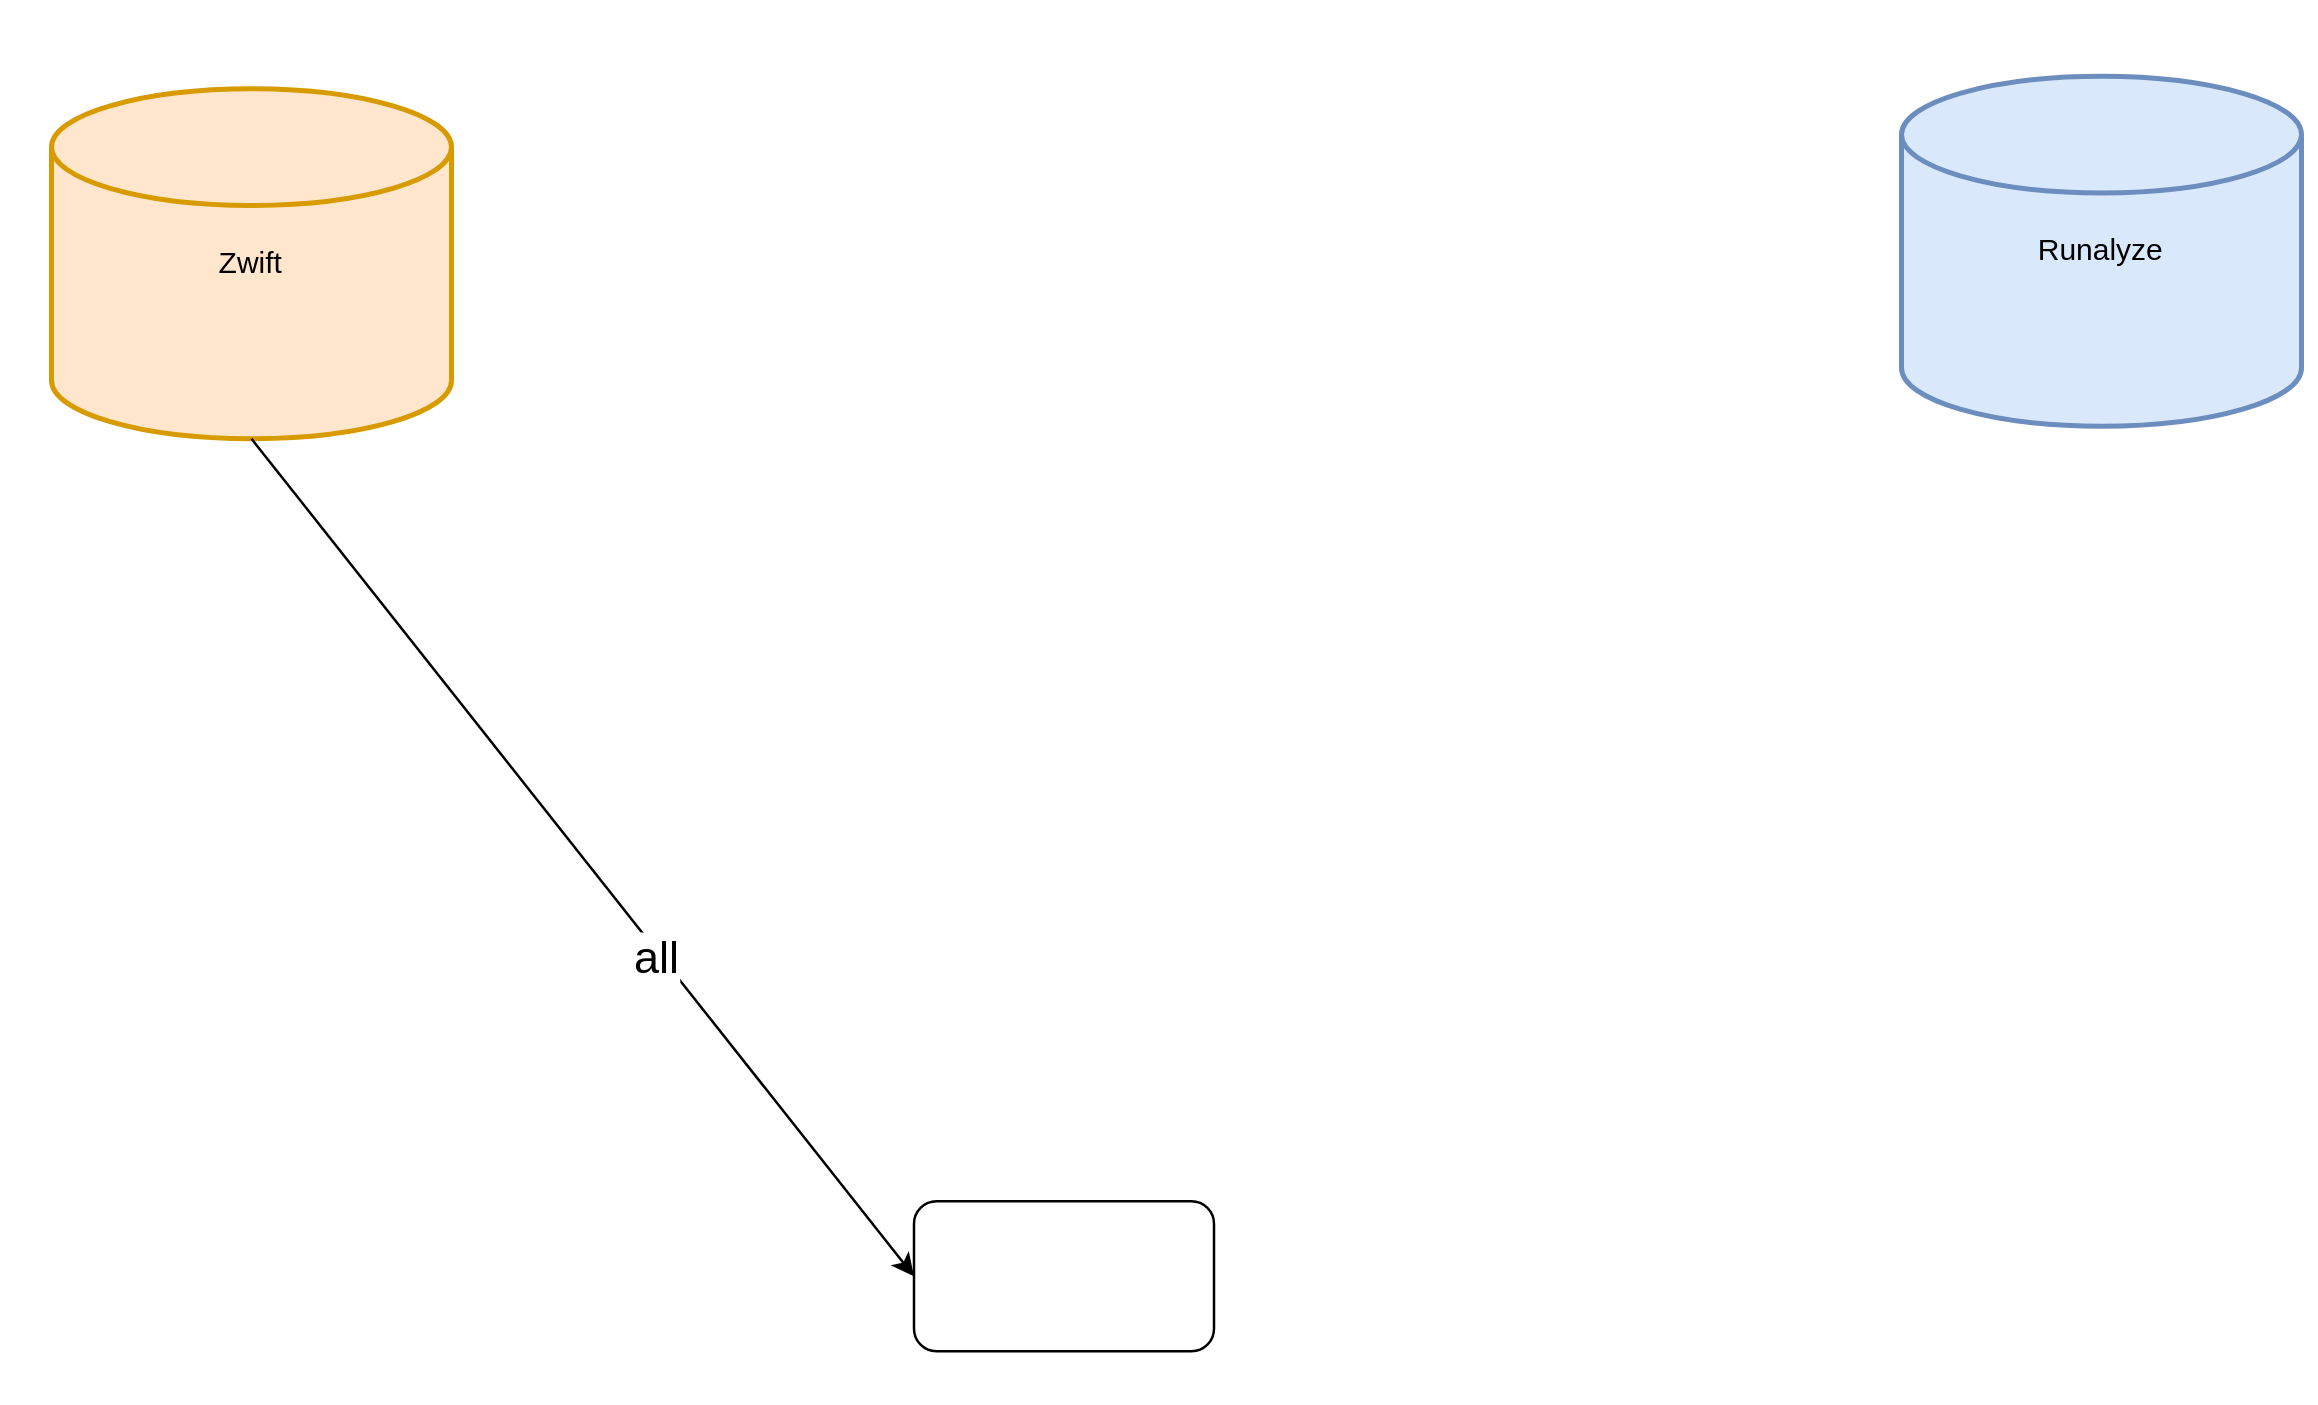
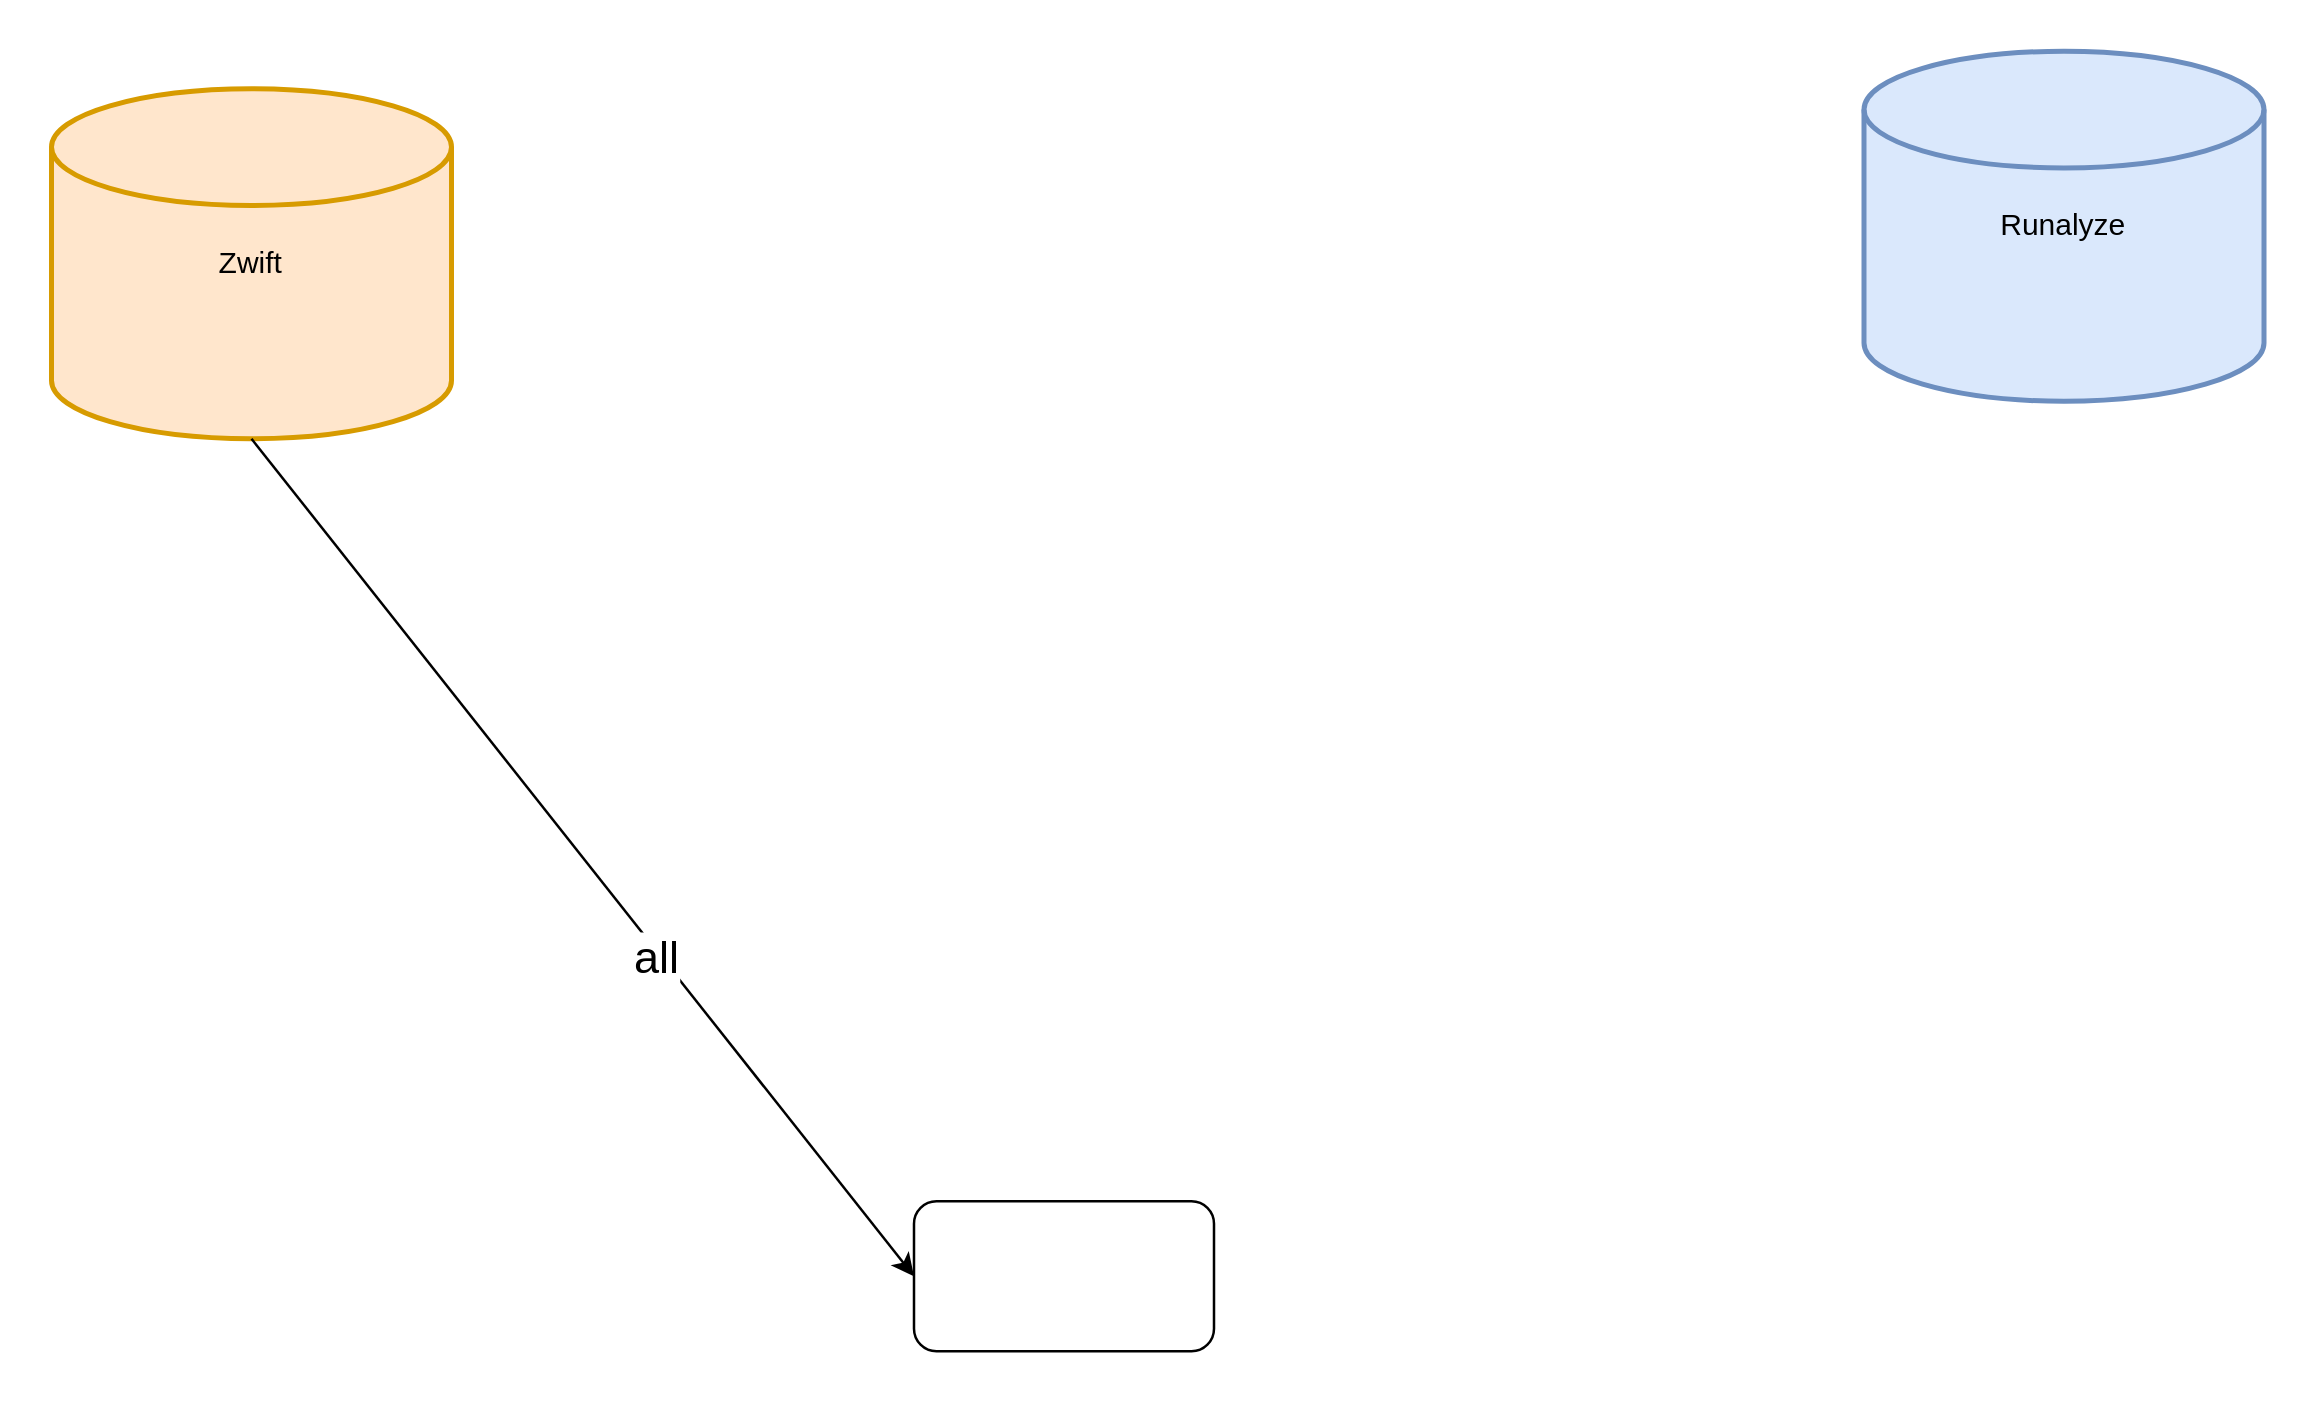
node "Runalyze": moved (2101, 251) -> (2064, 226)
